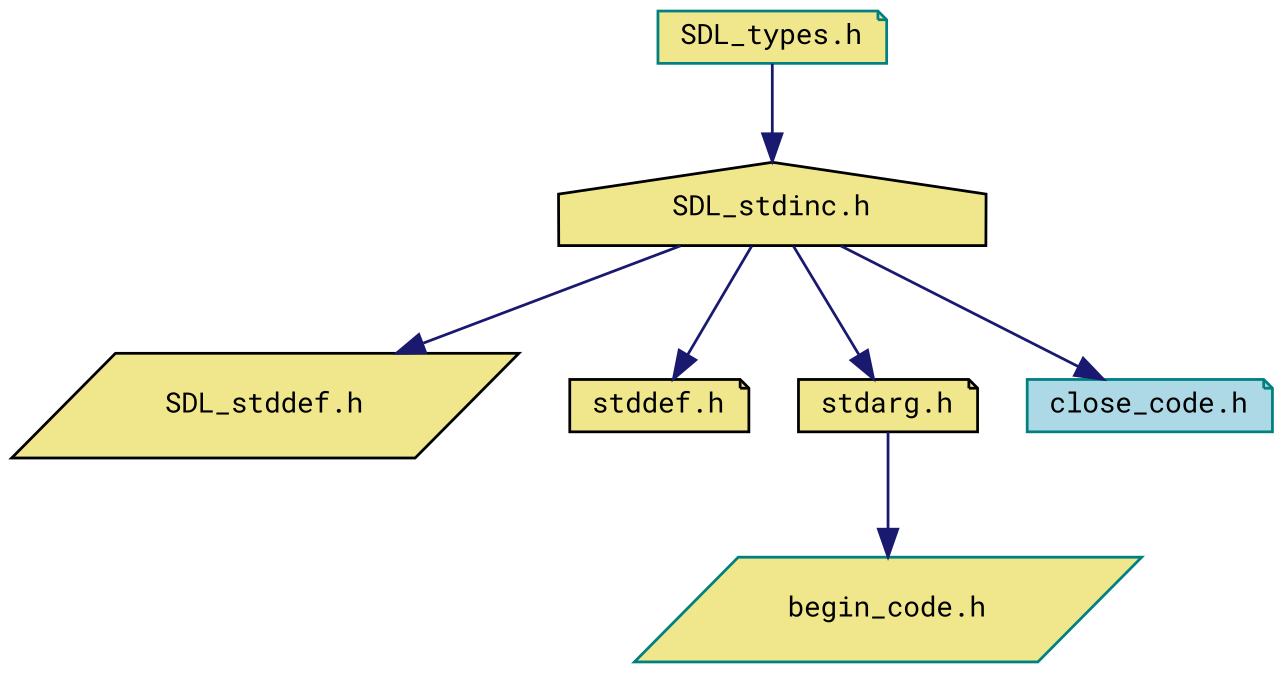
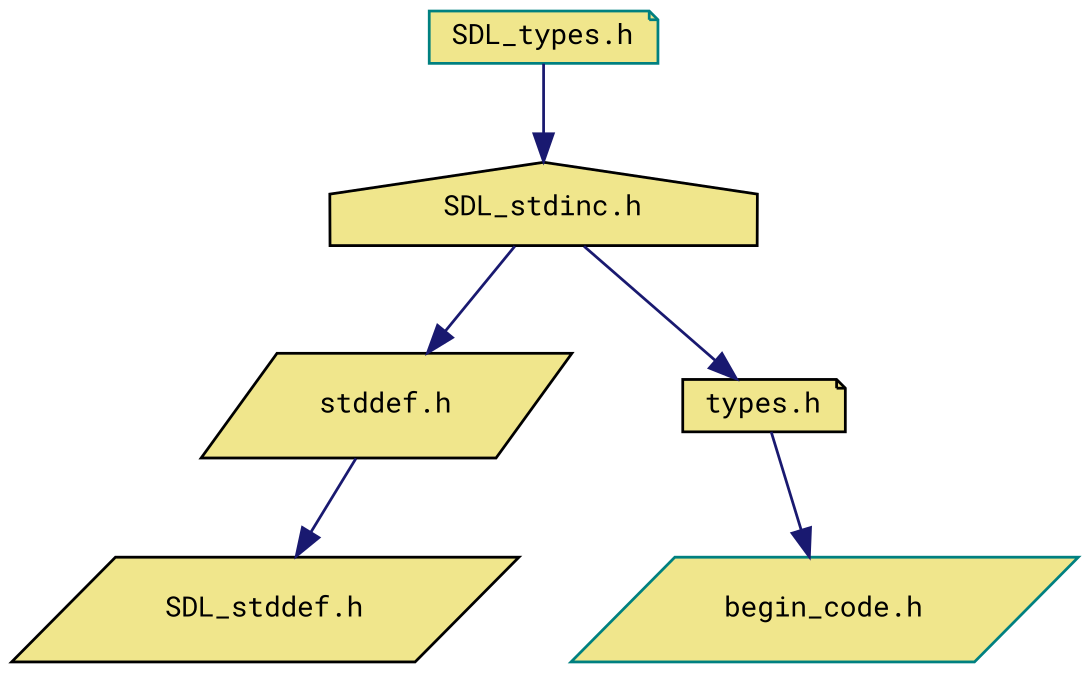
edge "SDL_stdinc.h" -> "SDL_stddef.h": now "stddef.h" -> "SDL_stddef.h"
node "stddef.h": shape note -> parallelogram
node "stdarg.h": label "stdarg.h" -> "types.h"
node "close_code.h": removed
